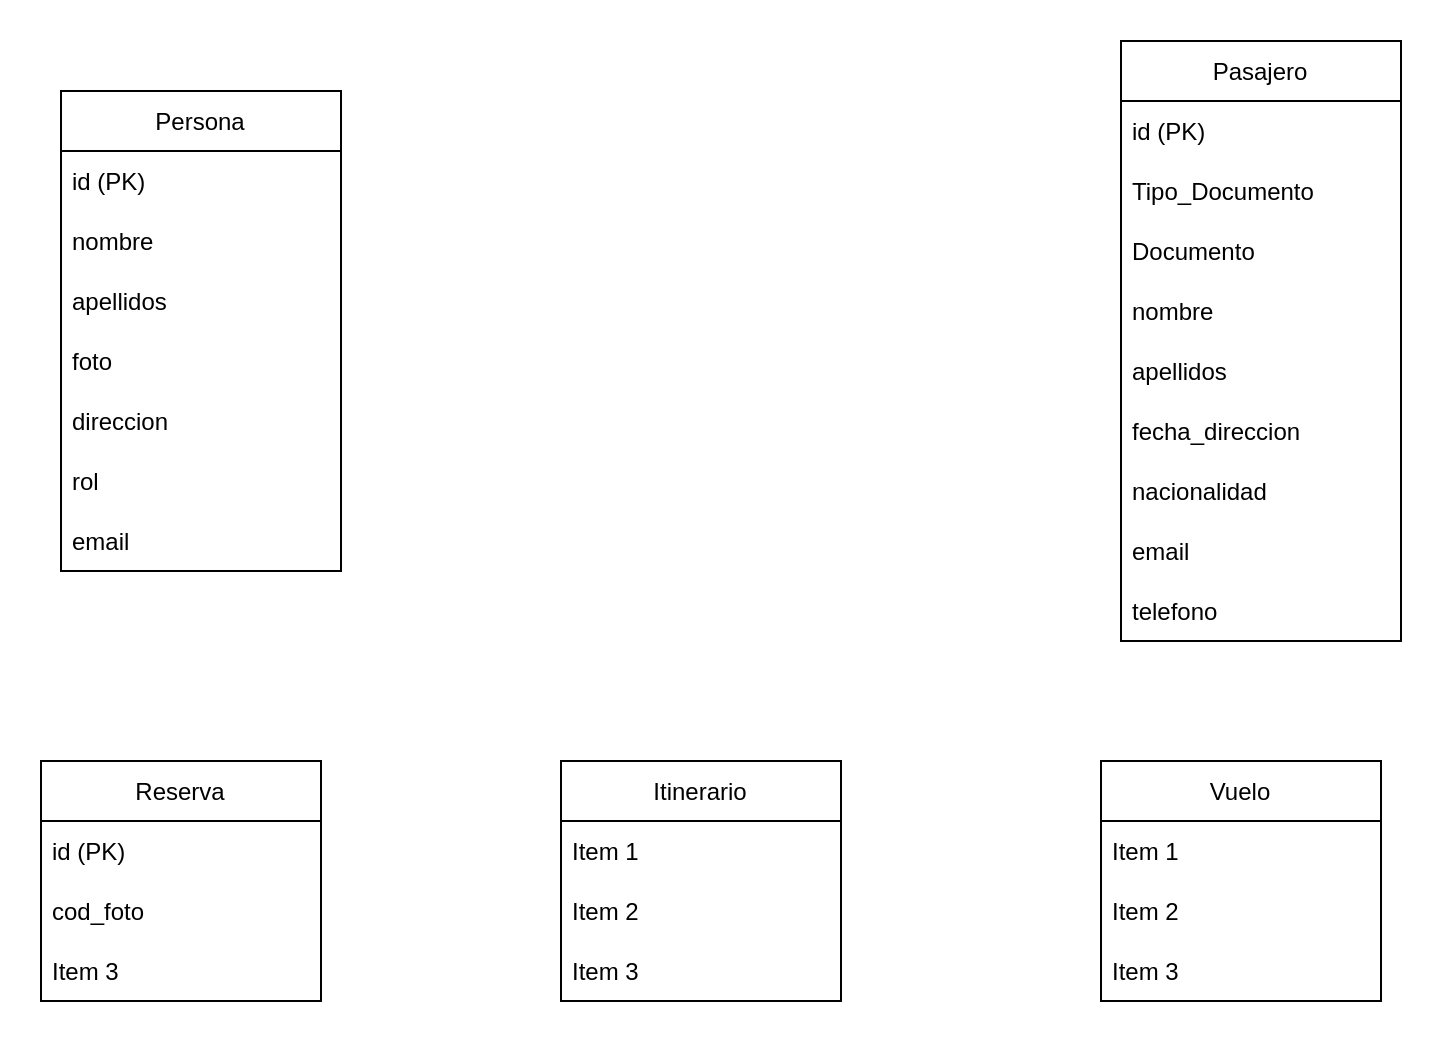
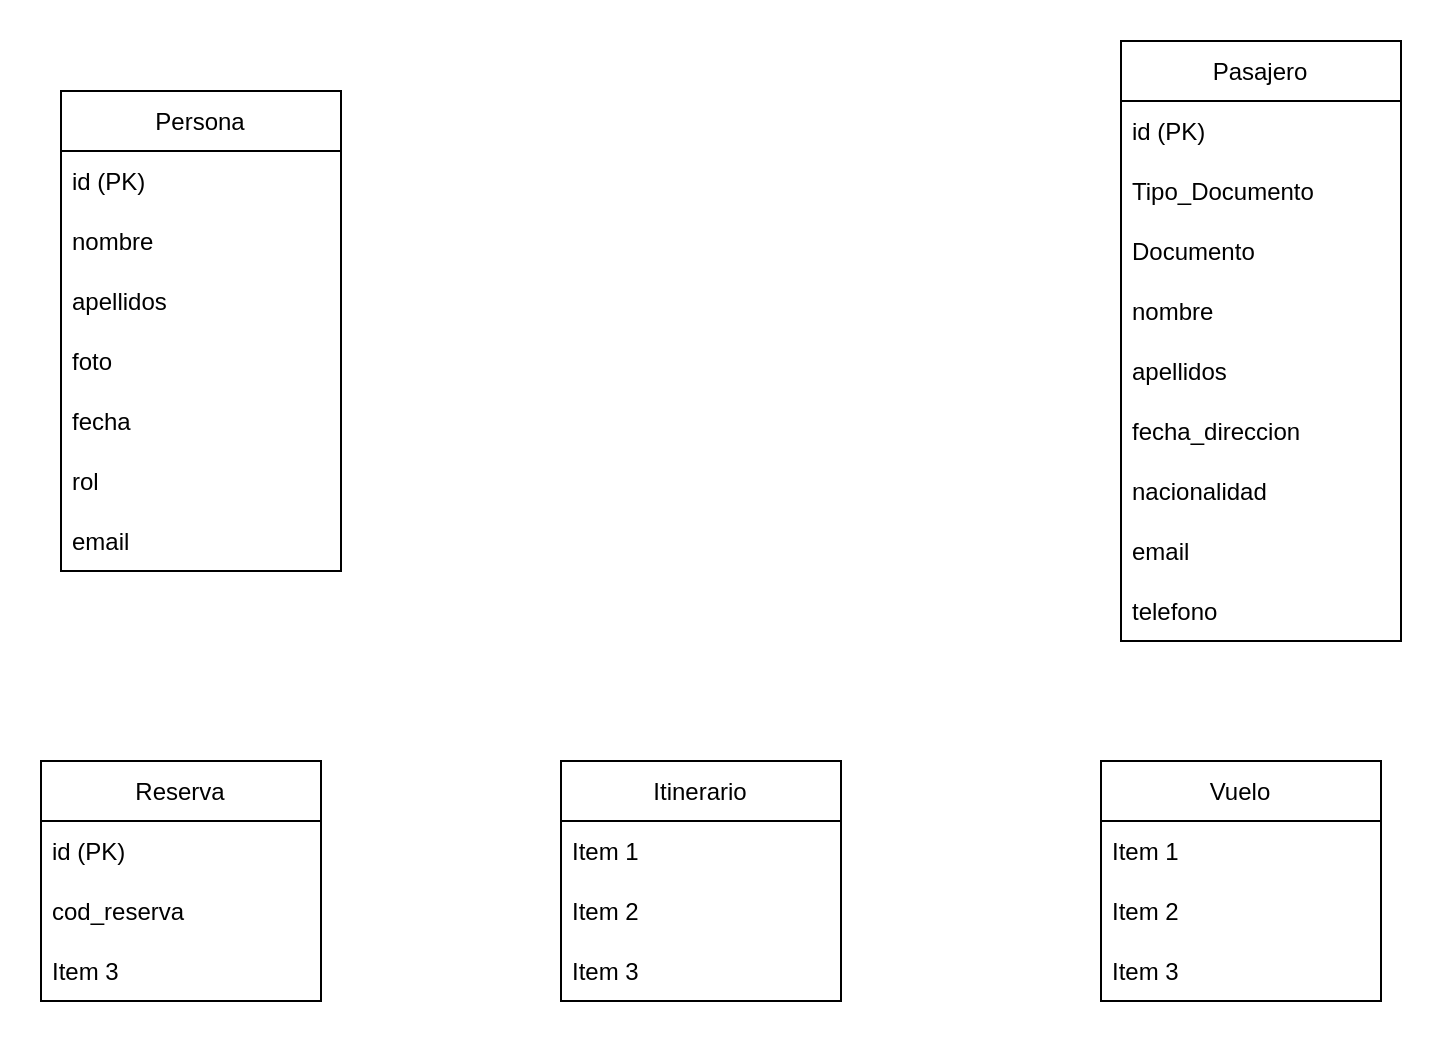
node "direccion": label "direccion" -> "fecha"
node "cod_foto": label "cod_foto" -> "cod_reserva"
